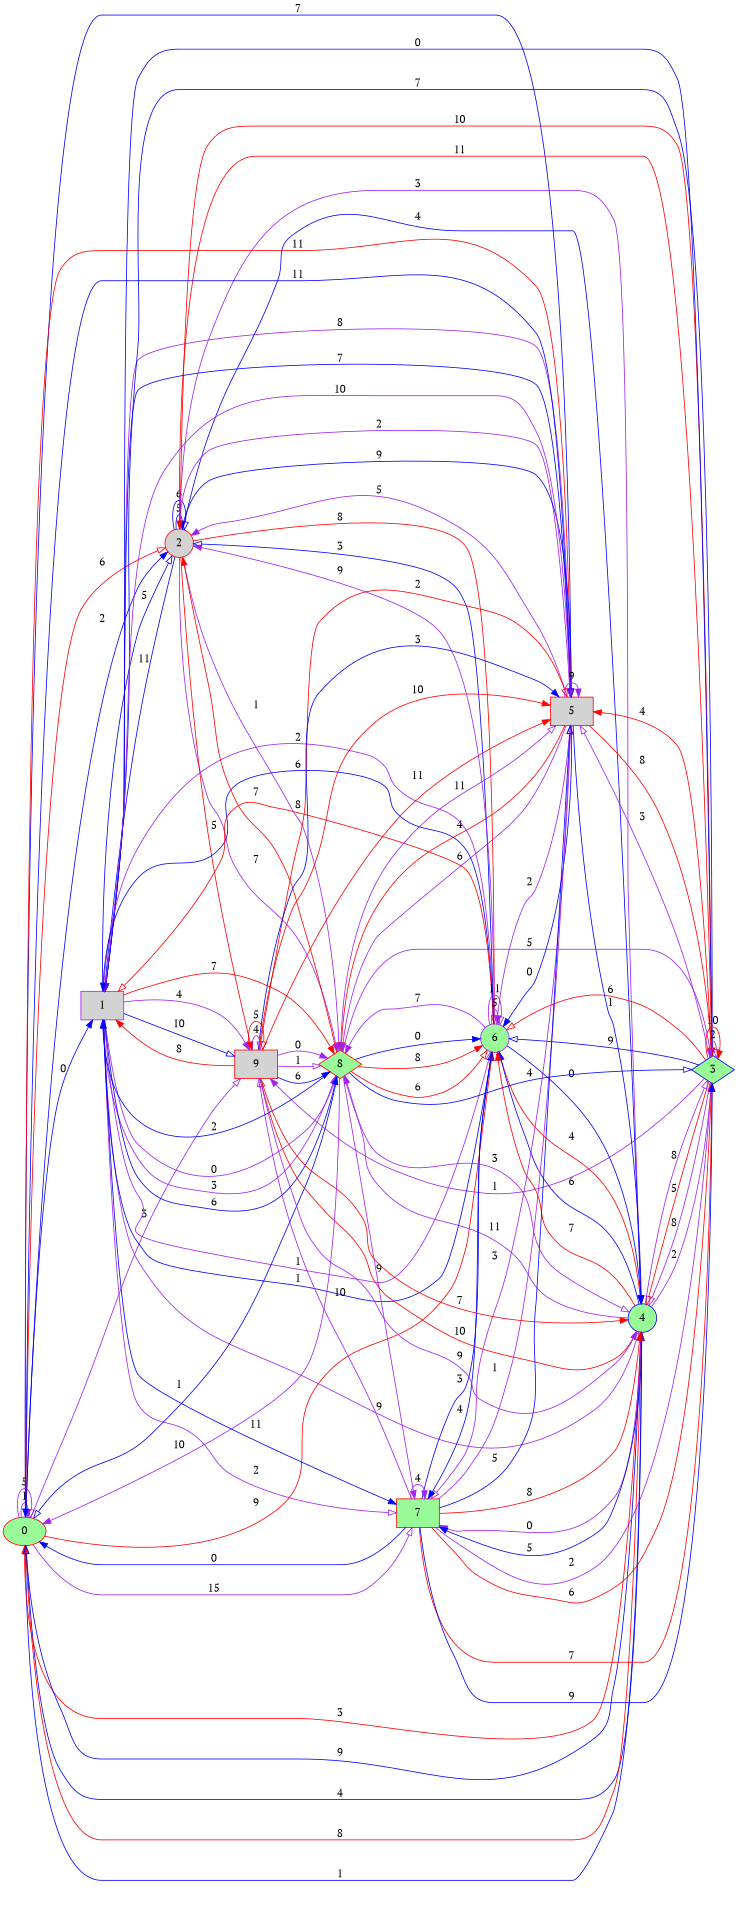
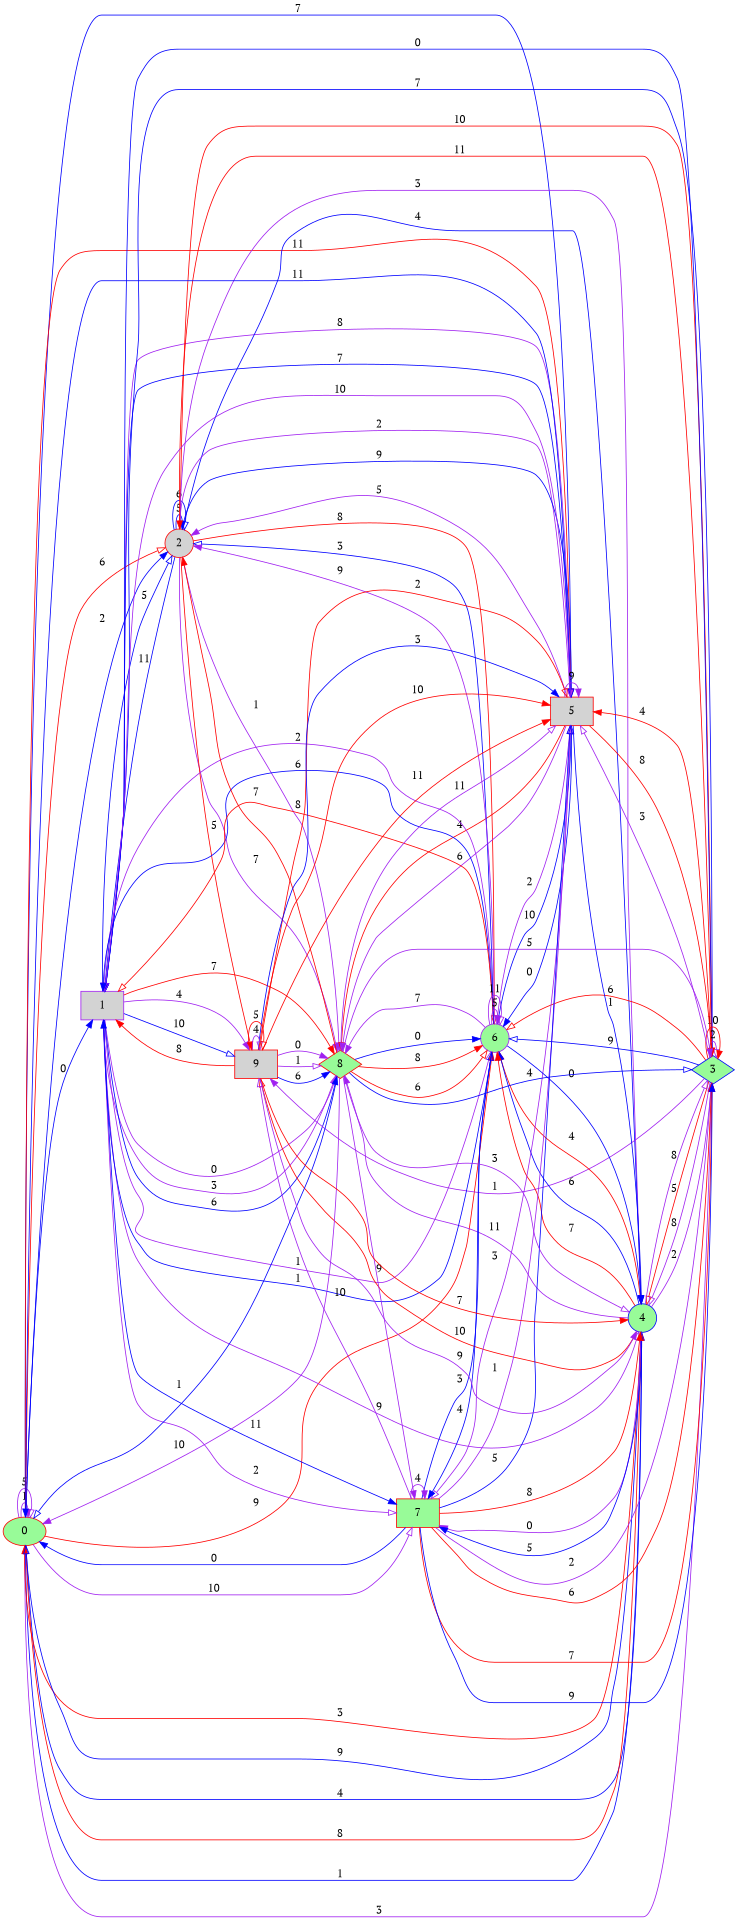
edge "6" -> "5": added, label "10"
edge "8" -> "1": removed, label "2"
edge "0" -> "9": now "0" -> "3"
edge "0" -> "7": label "15" -> "10"
